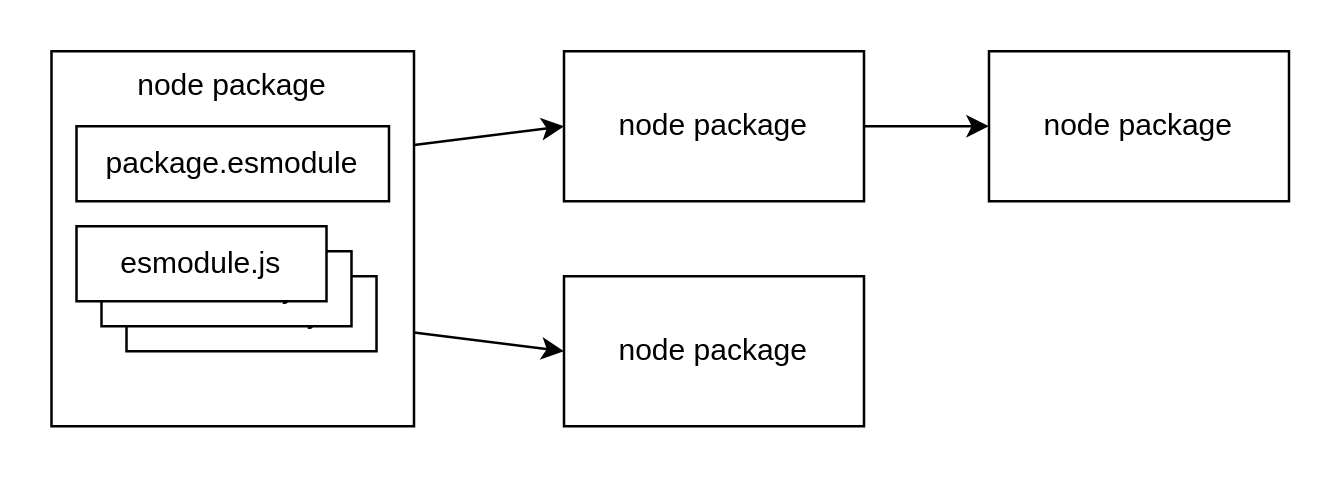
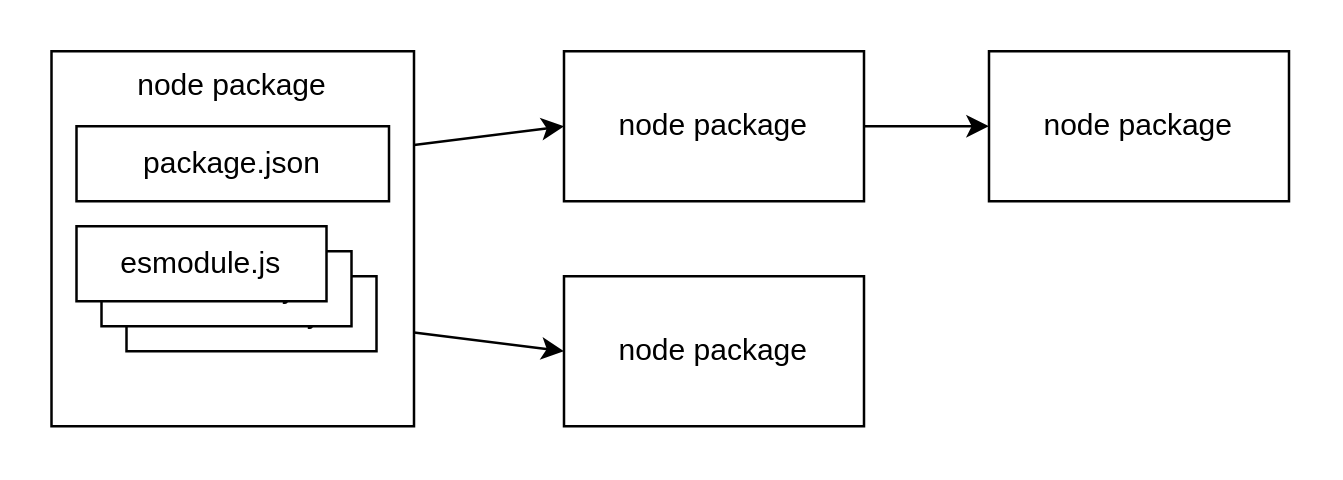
node "package.esmodule": label "package.esmodule" -> "package.json"
